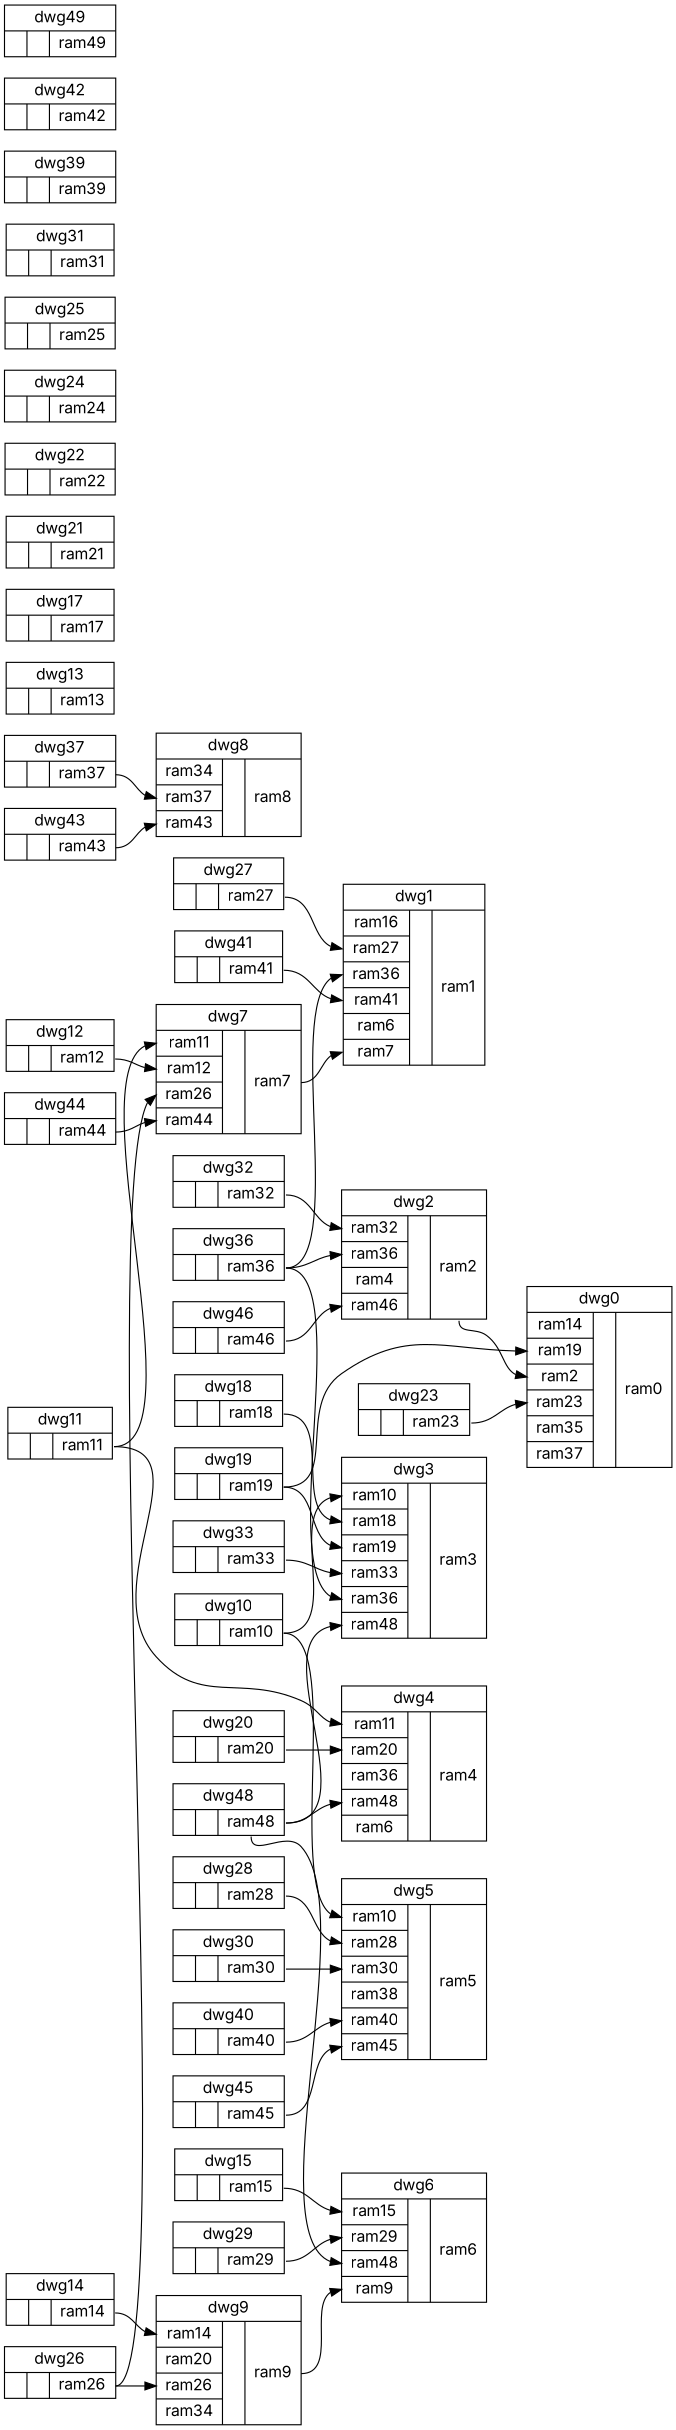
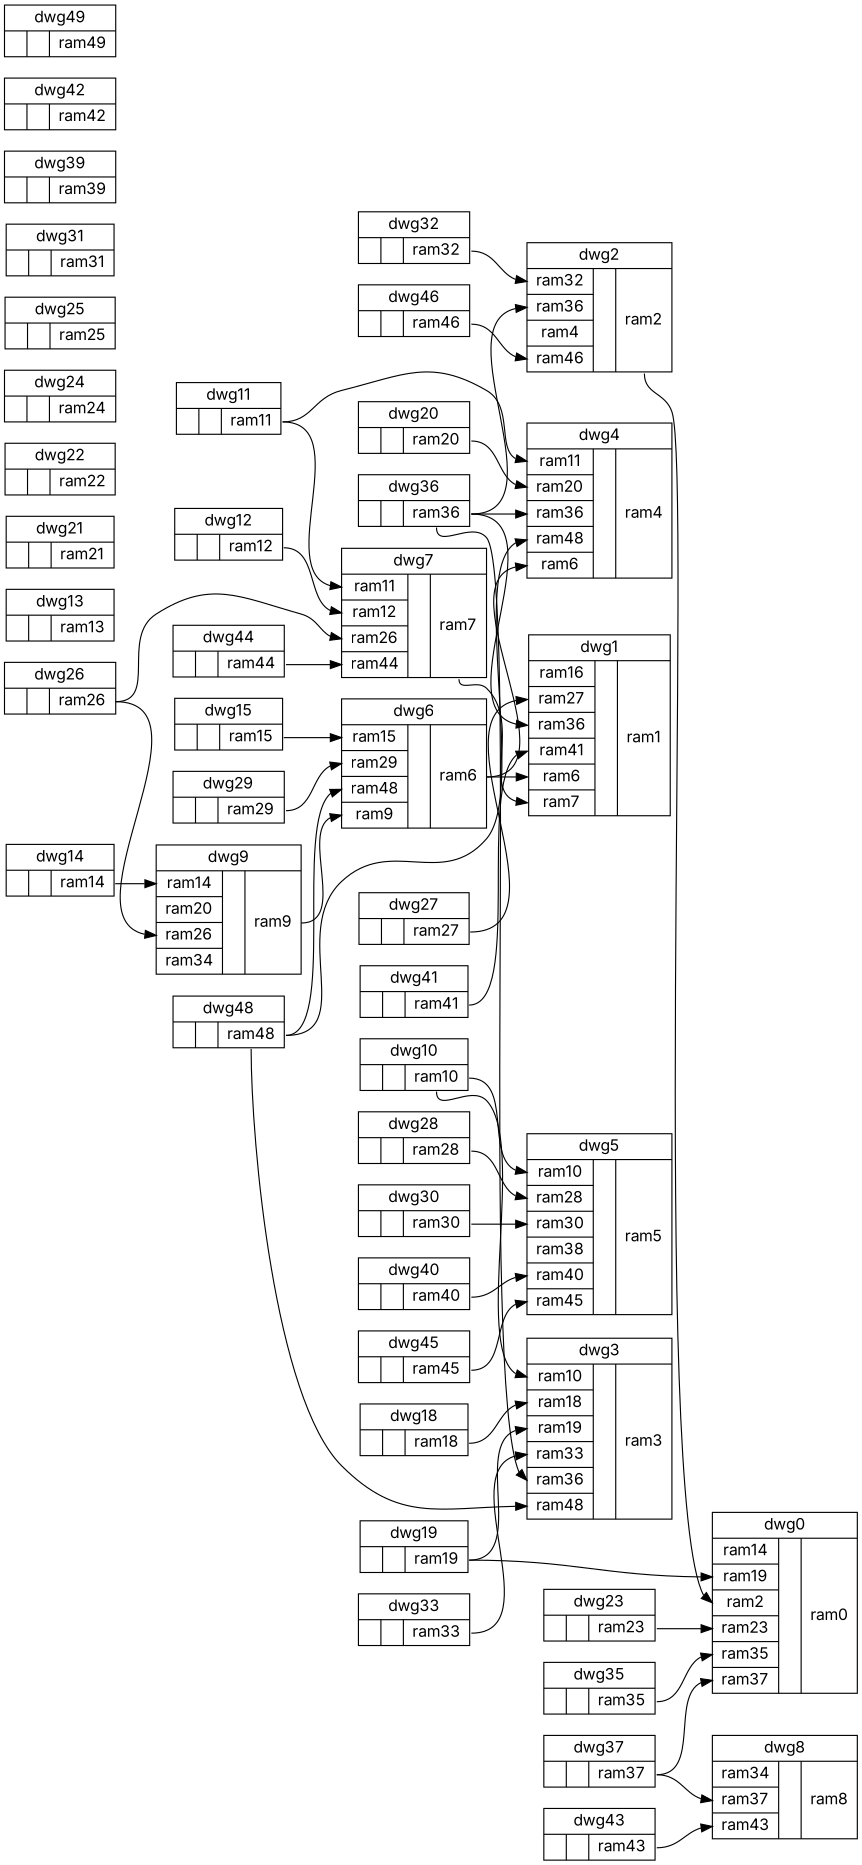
edge "dwg36" -> "dwg4": added
node "dwg17": removed
edge "dwg6" -> "dwg4": added
edge "dwg6" -> "dwg1": added
node "dwg35": added
edge "dwg37" -> "dwg0": added
